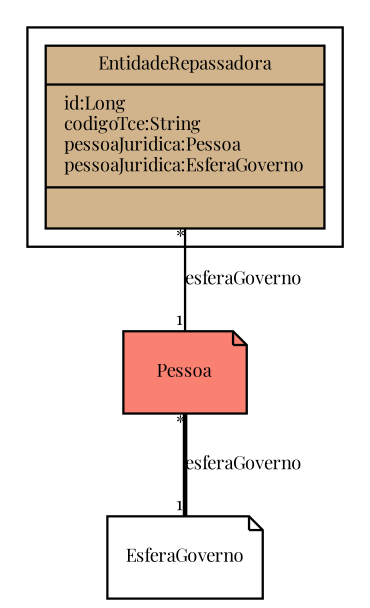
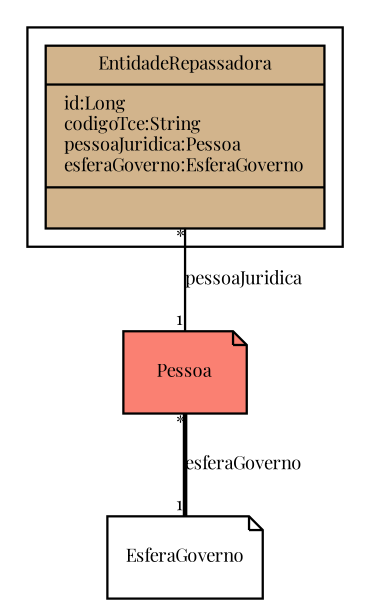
node "EntidadeRepassadora": text "pessoaJuridica:EsferaGoverno" -> "esferaGoverno:EsferaGoverno"
edge "EntidadeRepassadora" -- "Pessoa": label "esferaGoverno" -> "pessoaJuridica"
